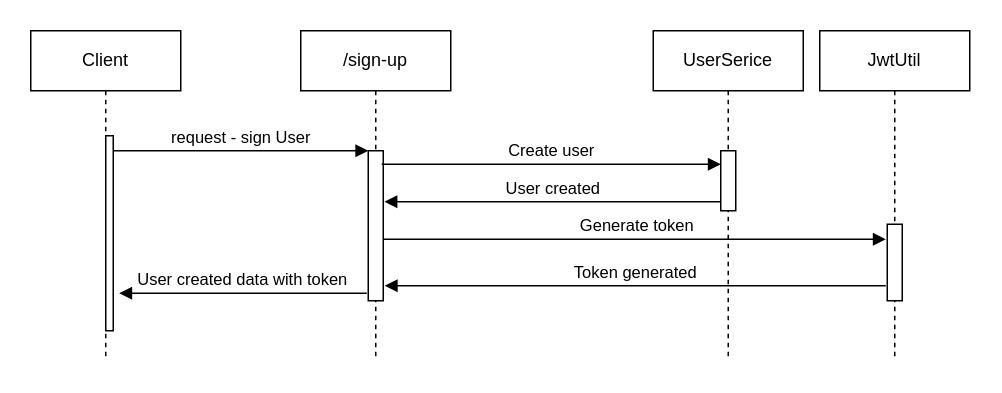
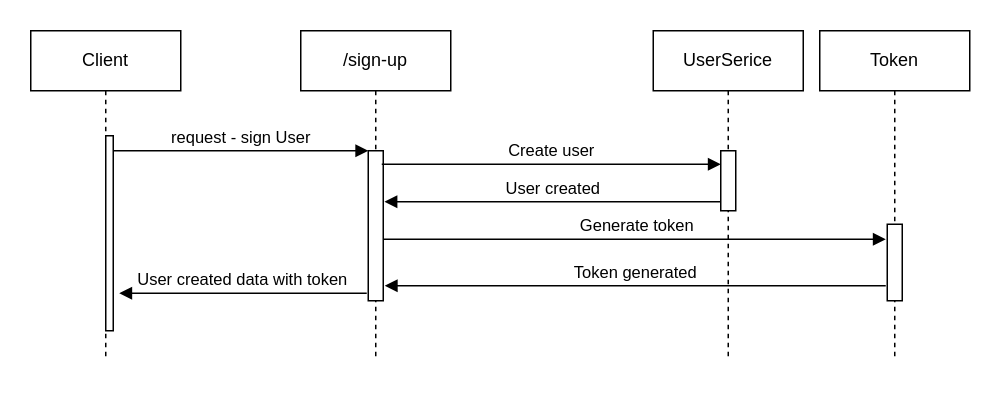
node "JwtUtil": label "JwtUtil" -> "Token"
